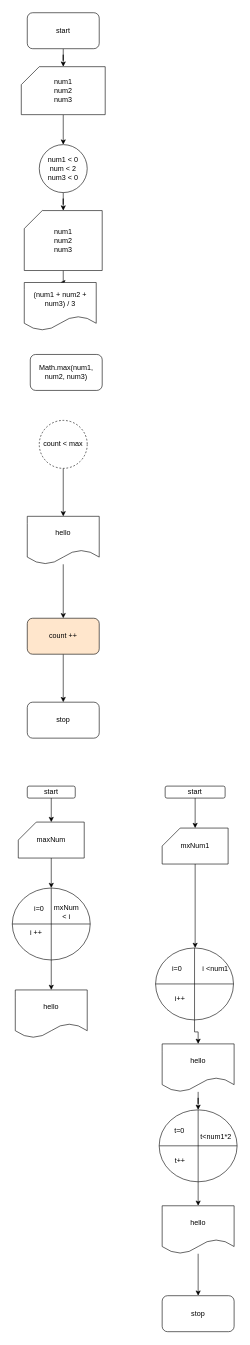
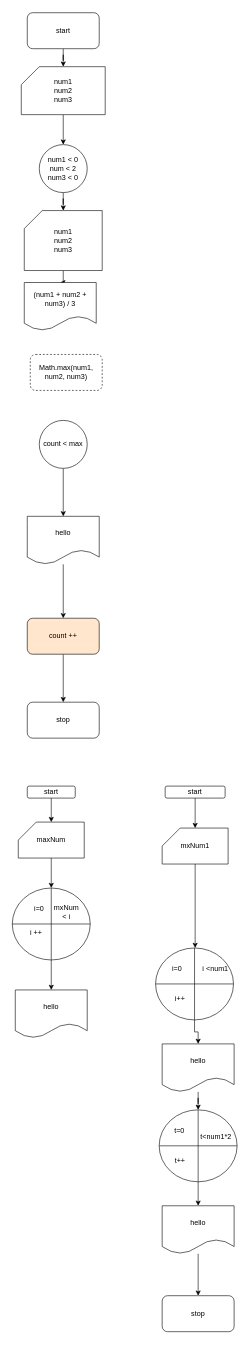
node "Math.max(num1, num2, num3)": style solid -> dashed
node "count < max": style dashed -> solid
